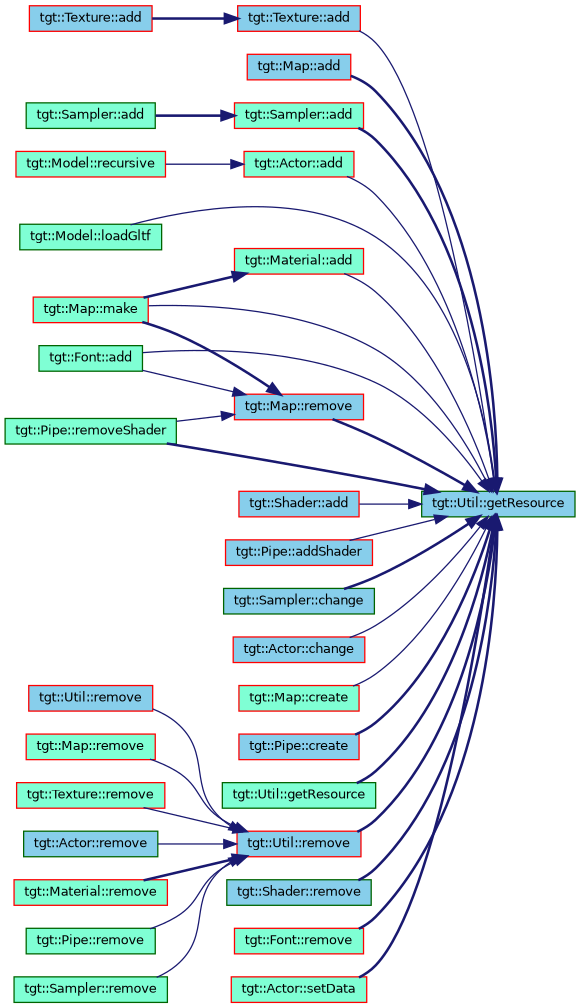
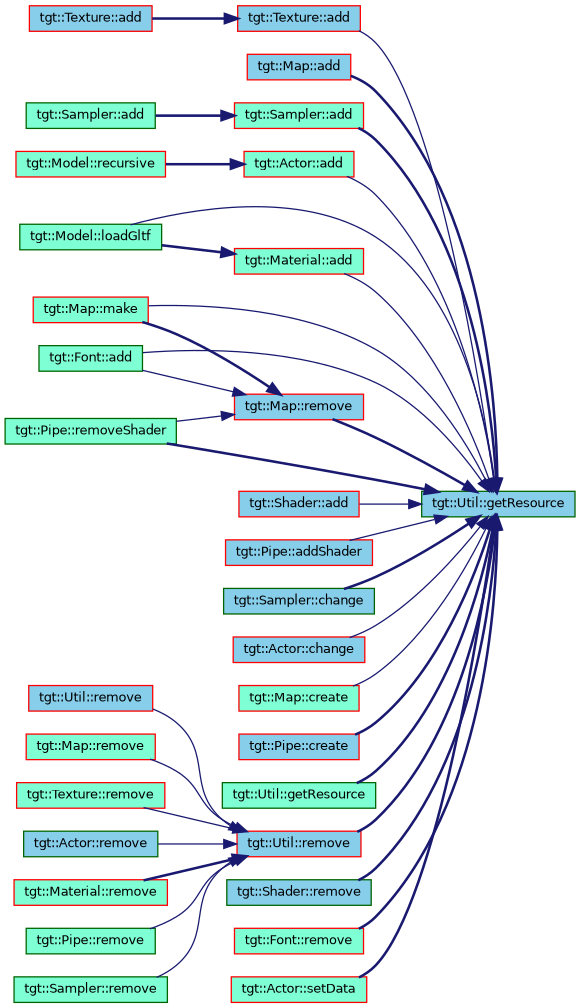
edge "tgt::Model::recursive" -> "tgt::Actor::add": style solid -> bold
edge "tgt::Map::make" -> "tgt::Material::add": now "tgt::Model::loadGltf" -> "tgt::Material::add"
